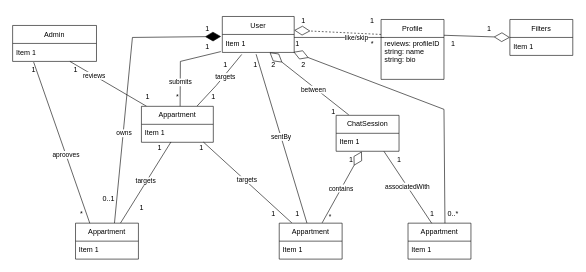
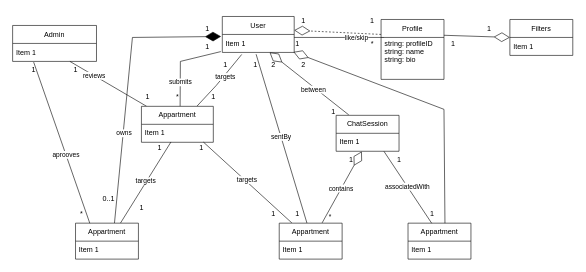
node "reviews: profileID string: name string: bio": label "reviews: profileID string: name string: bio" -> "string: profileID string: name string: bio"
node "0..*": removed
